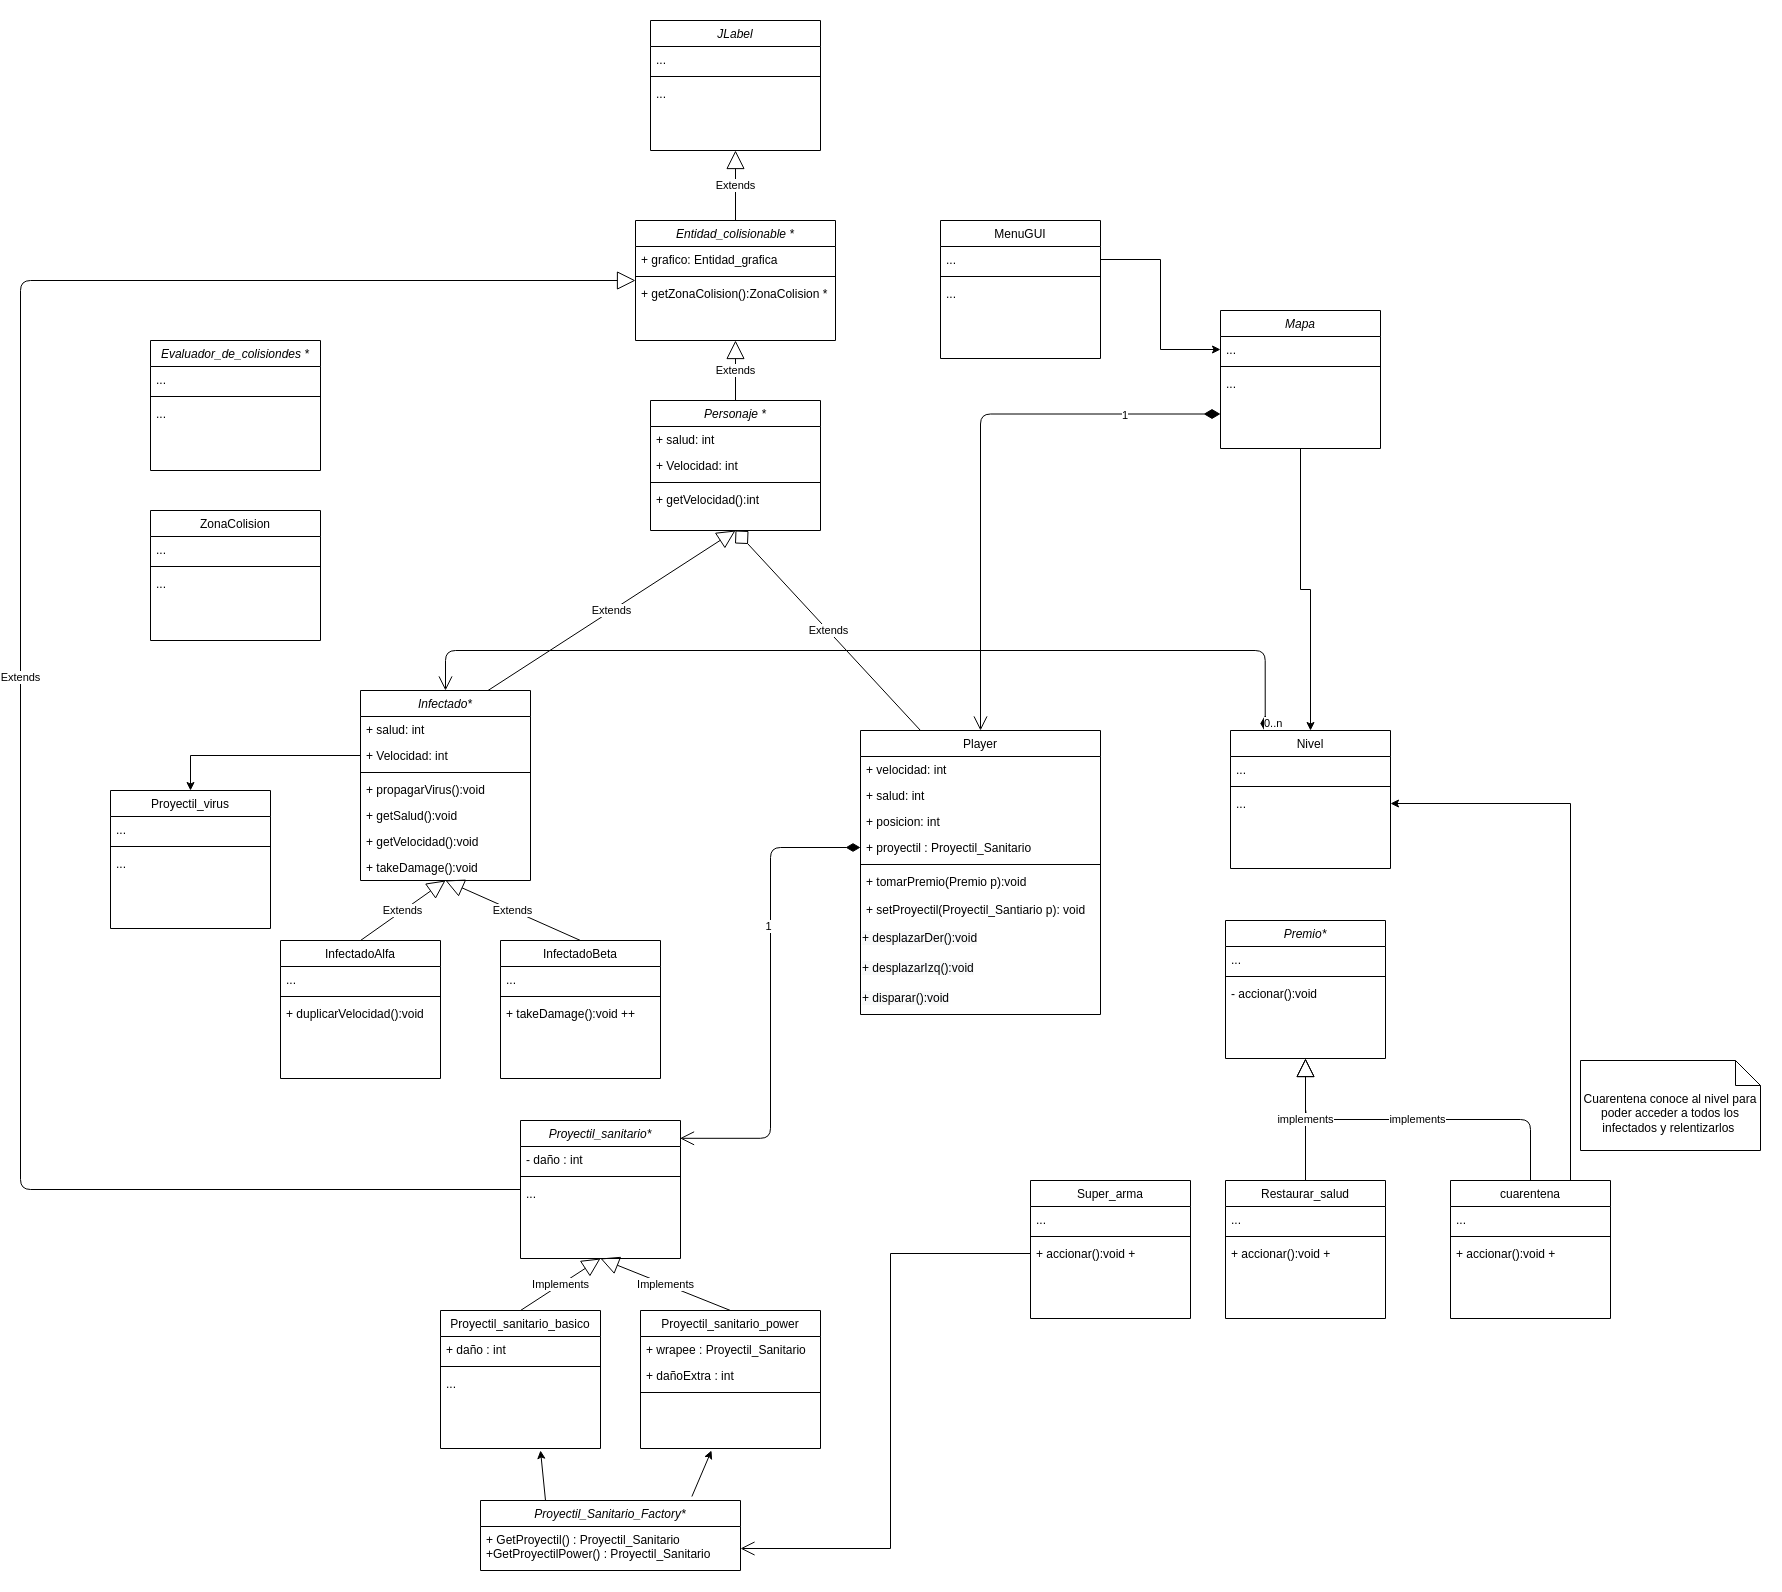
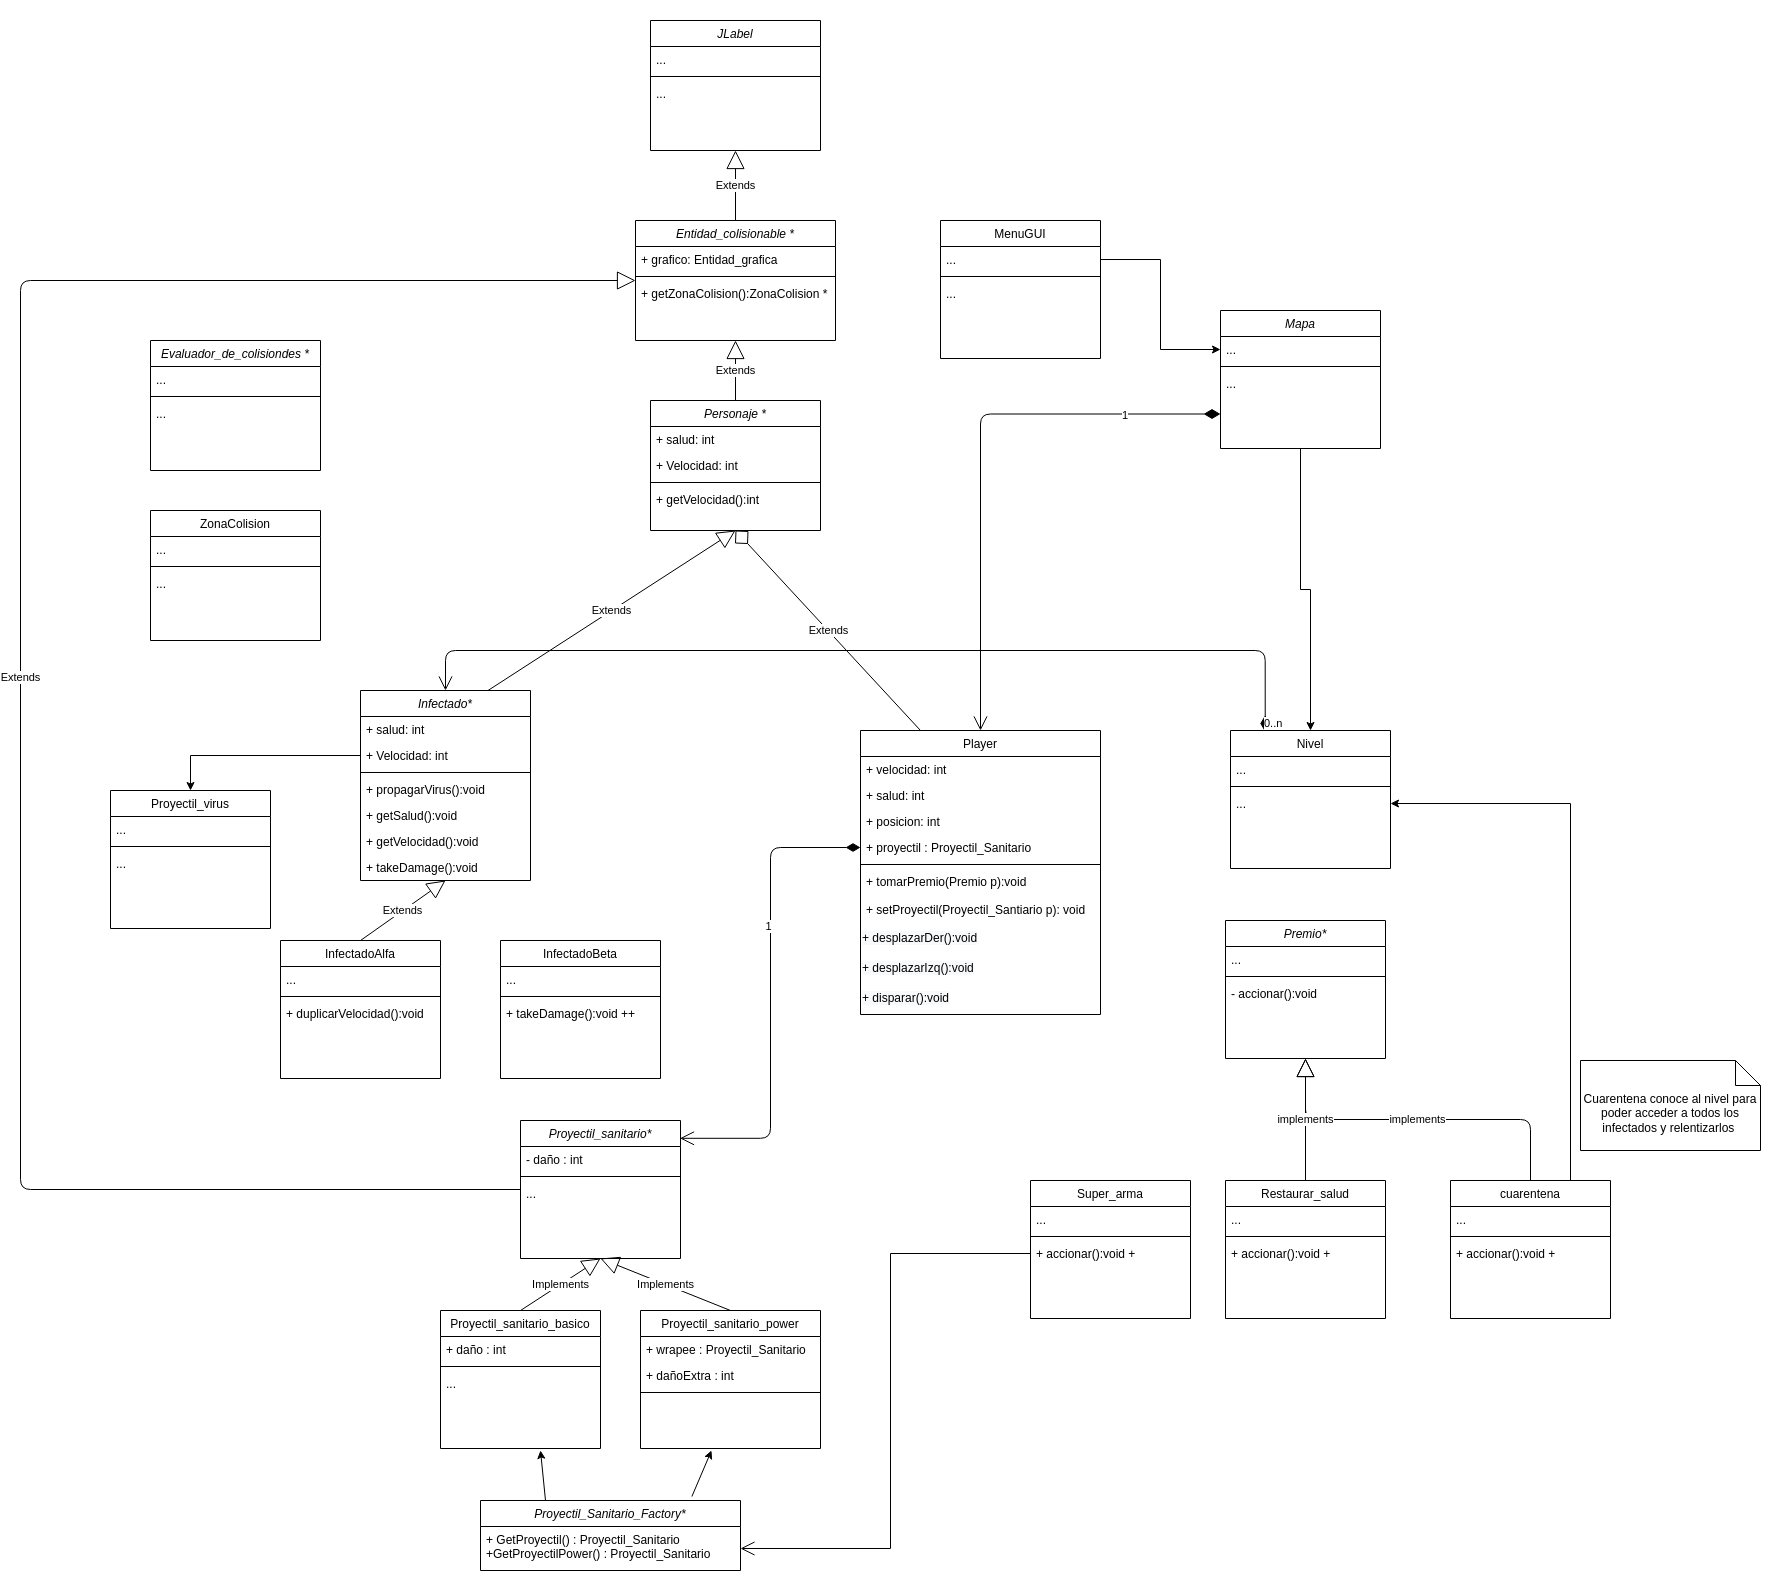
edge "InfectadoBeta" -> "Infectado*": removed, label "Extends"
